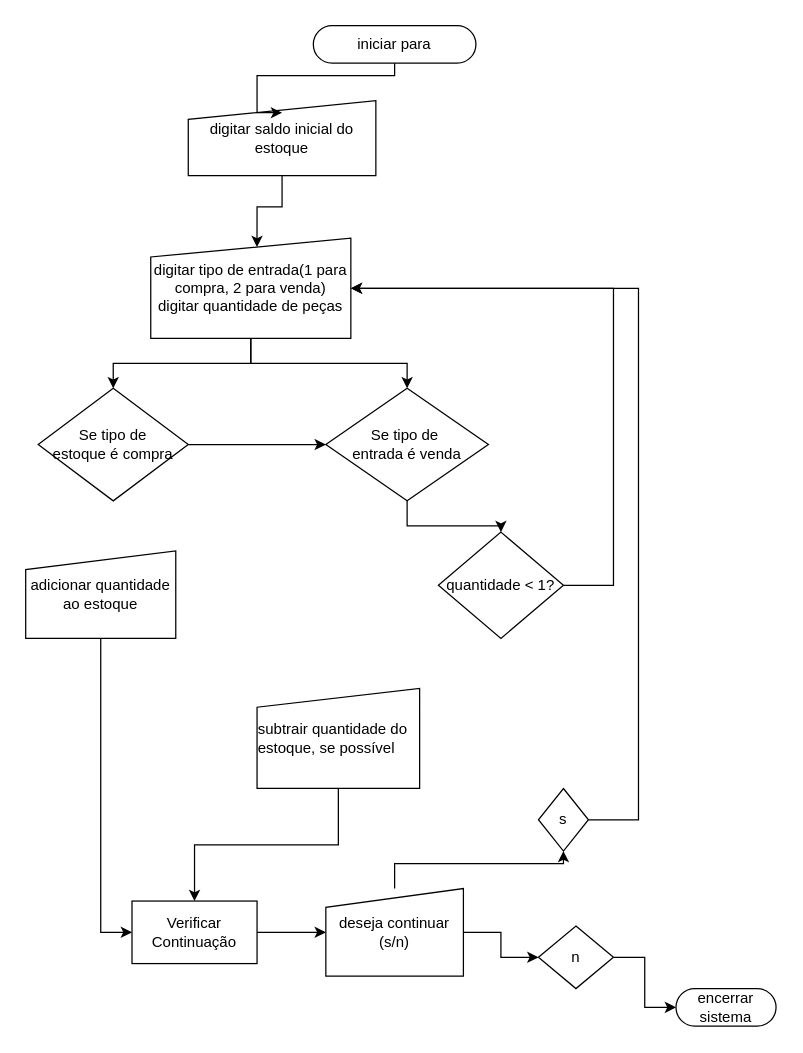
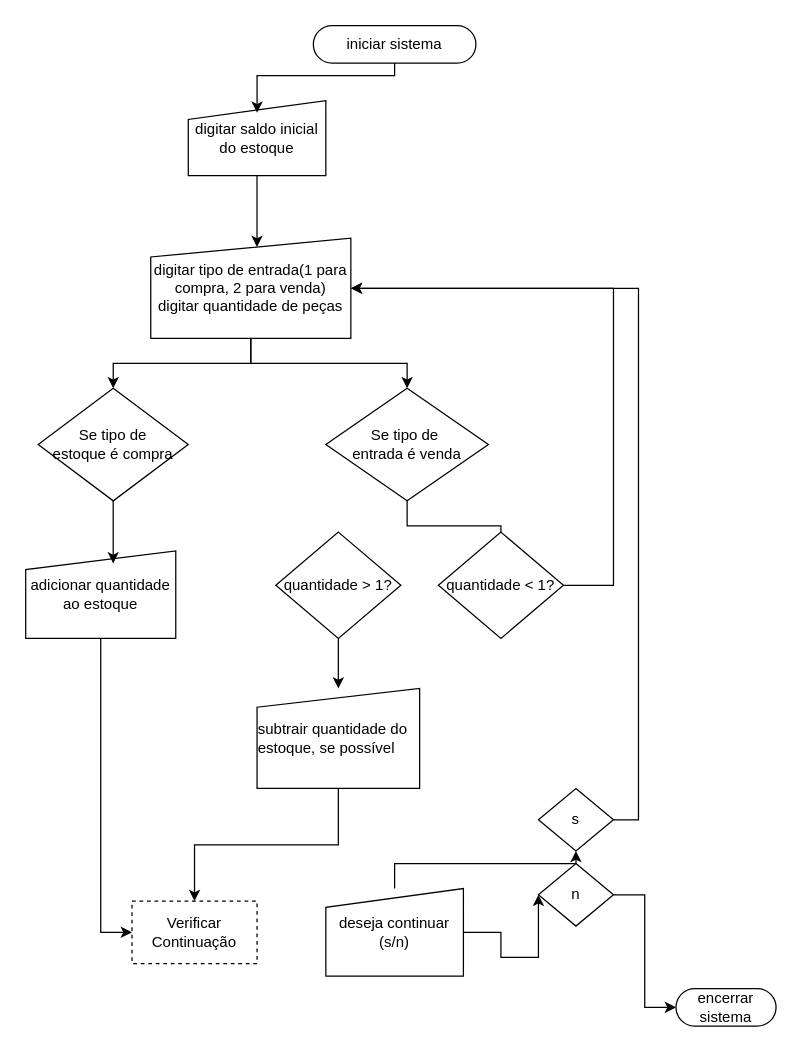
node "iniciar para": label "iniciar para" -> "iniciar sistema"
node "digitar saldo inicial do estoque": size 188x75 -> 138x75
edge "Se tipo de estoque é compra" -> "Se tipo de entrada é venda": now "Se tipo de estoque é compra" -> "adicionar quantidade ao estoque"
edge "Se tipo de entrada é venda" -> "quantidade < 1?": arrowhead classic -> none
node "quantidade > 1?": added
edge "quantidade > 1?" -> "subtrair quantidade do estoque, se possível": added
node "s": size 50x63 -> 75x63
node "Verificar Continuação": style solid -> dashed
edge "Verificar Continuação" -> "deseja continuar (s/n)": removed
node "n": moved (576, 957) -> (576, 894)
